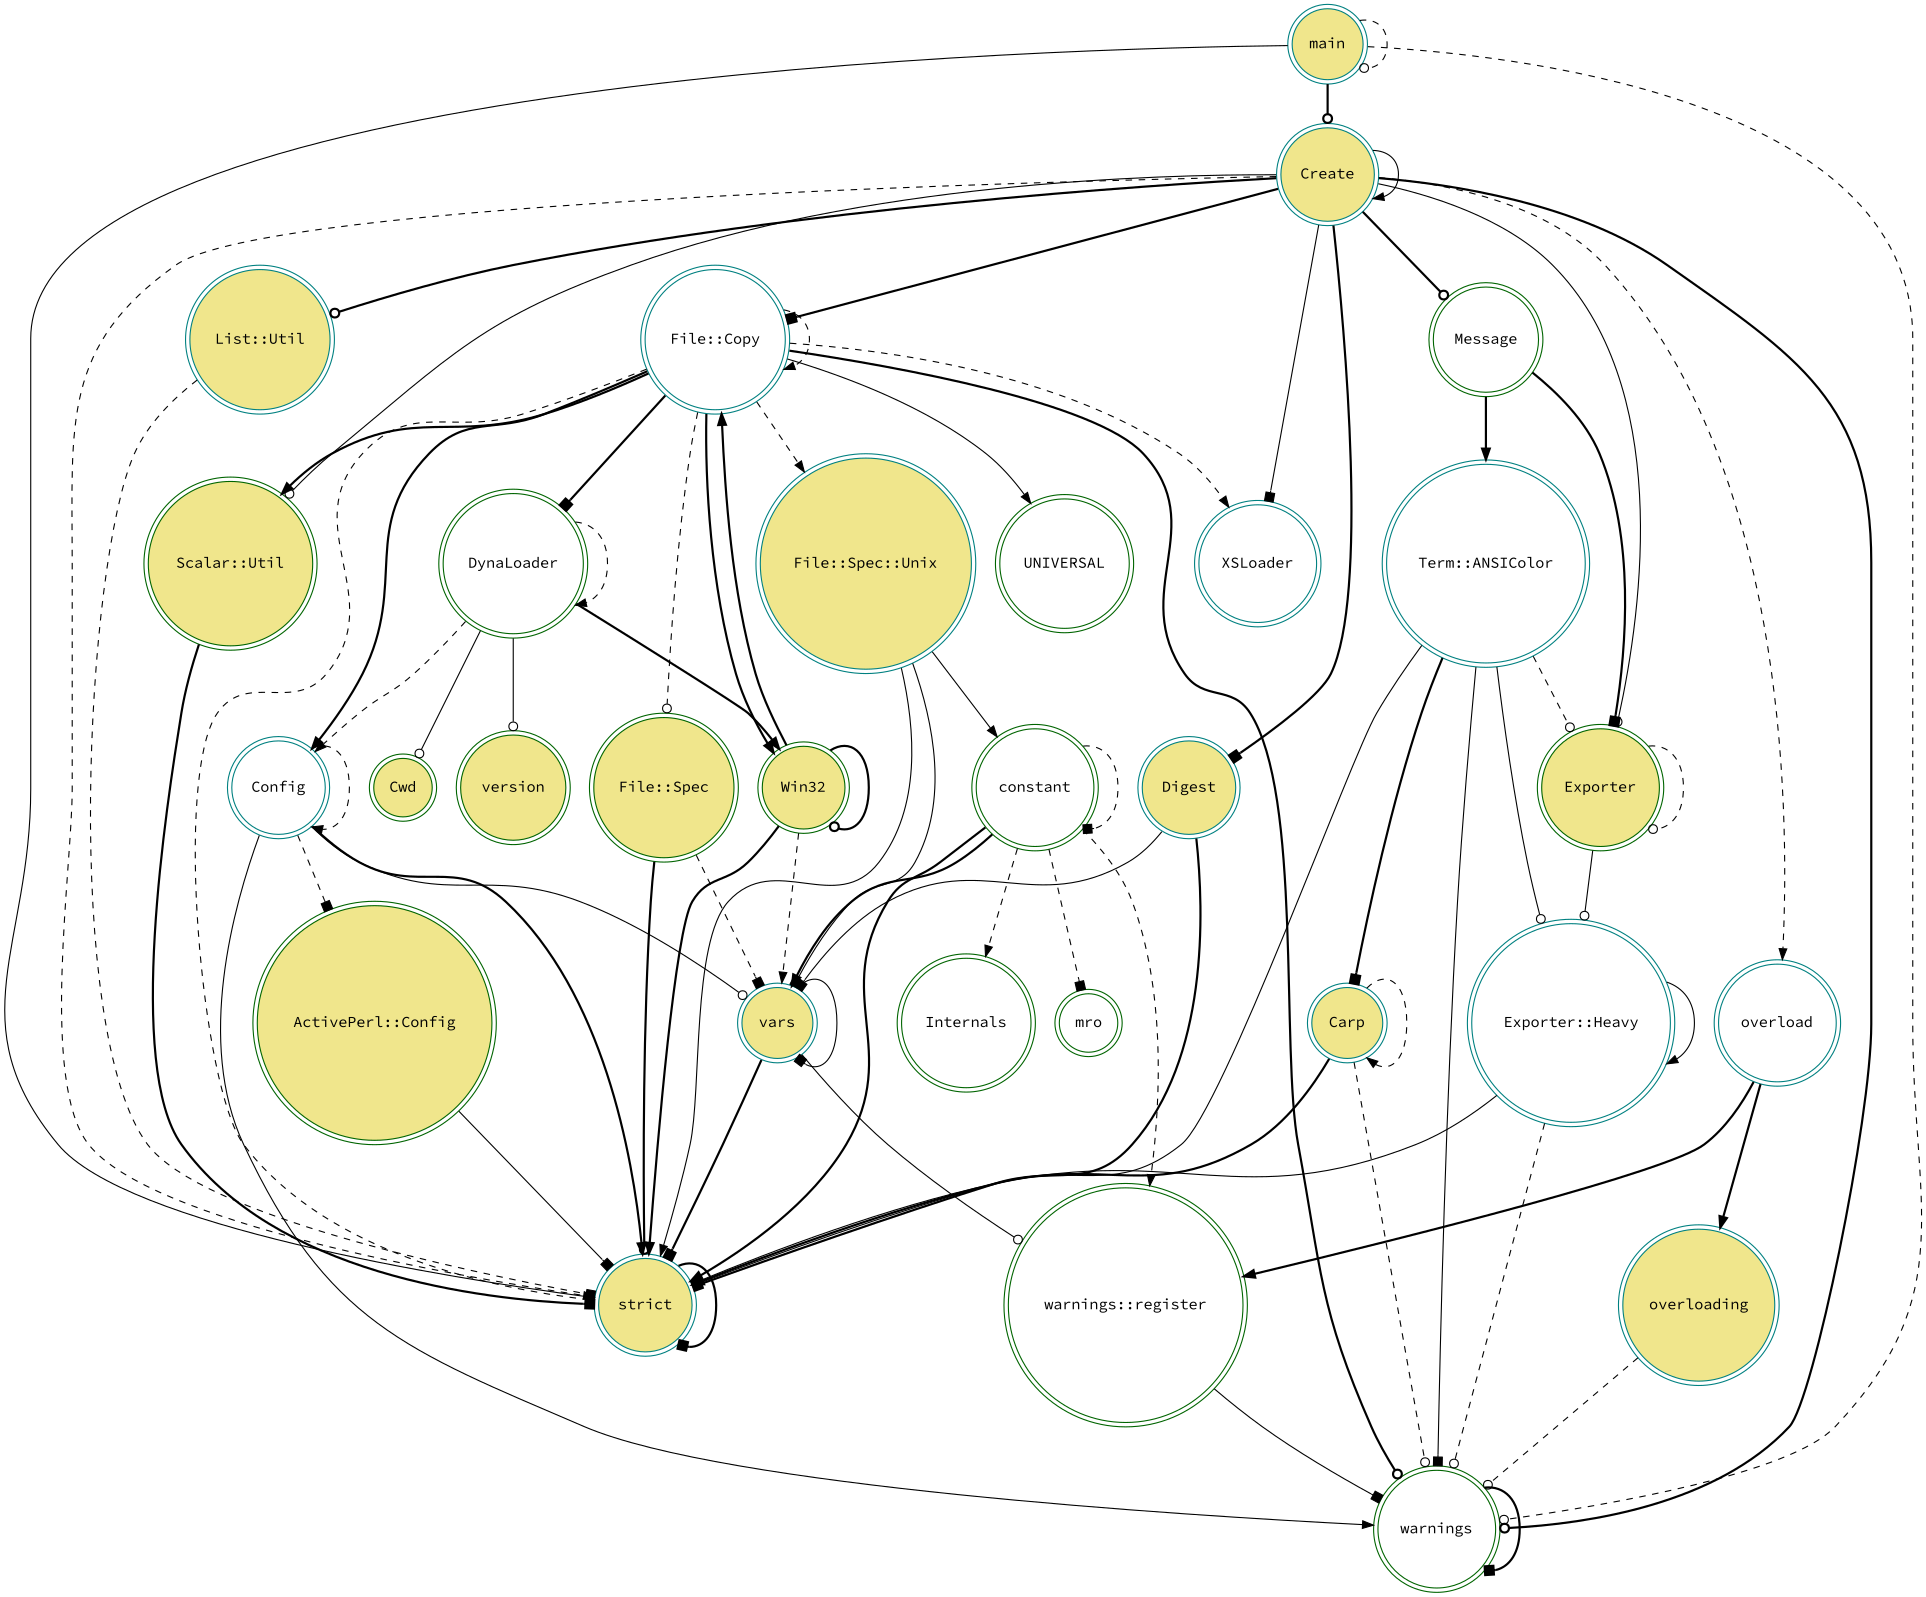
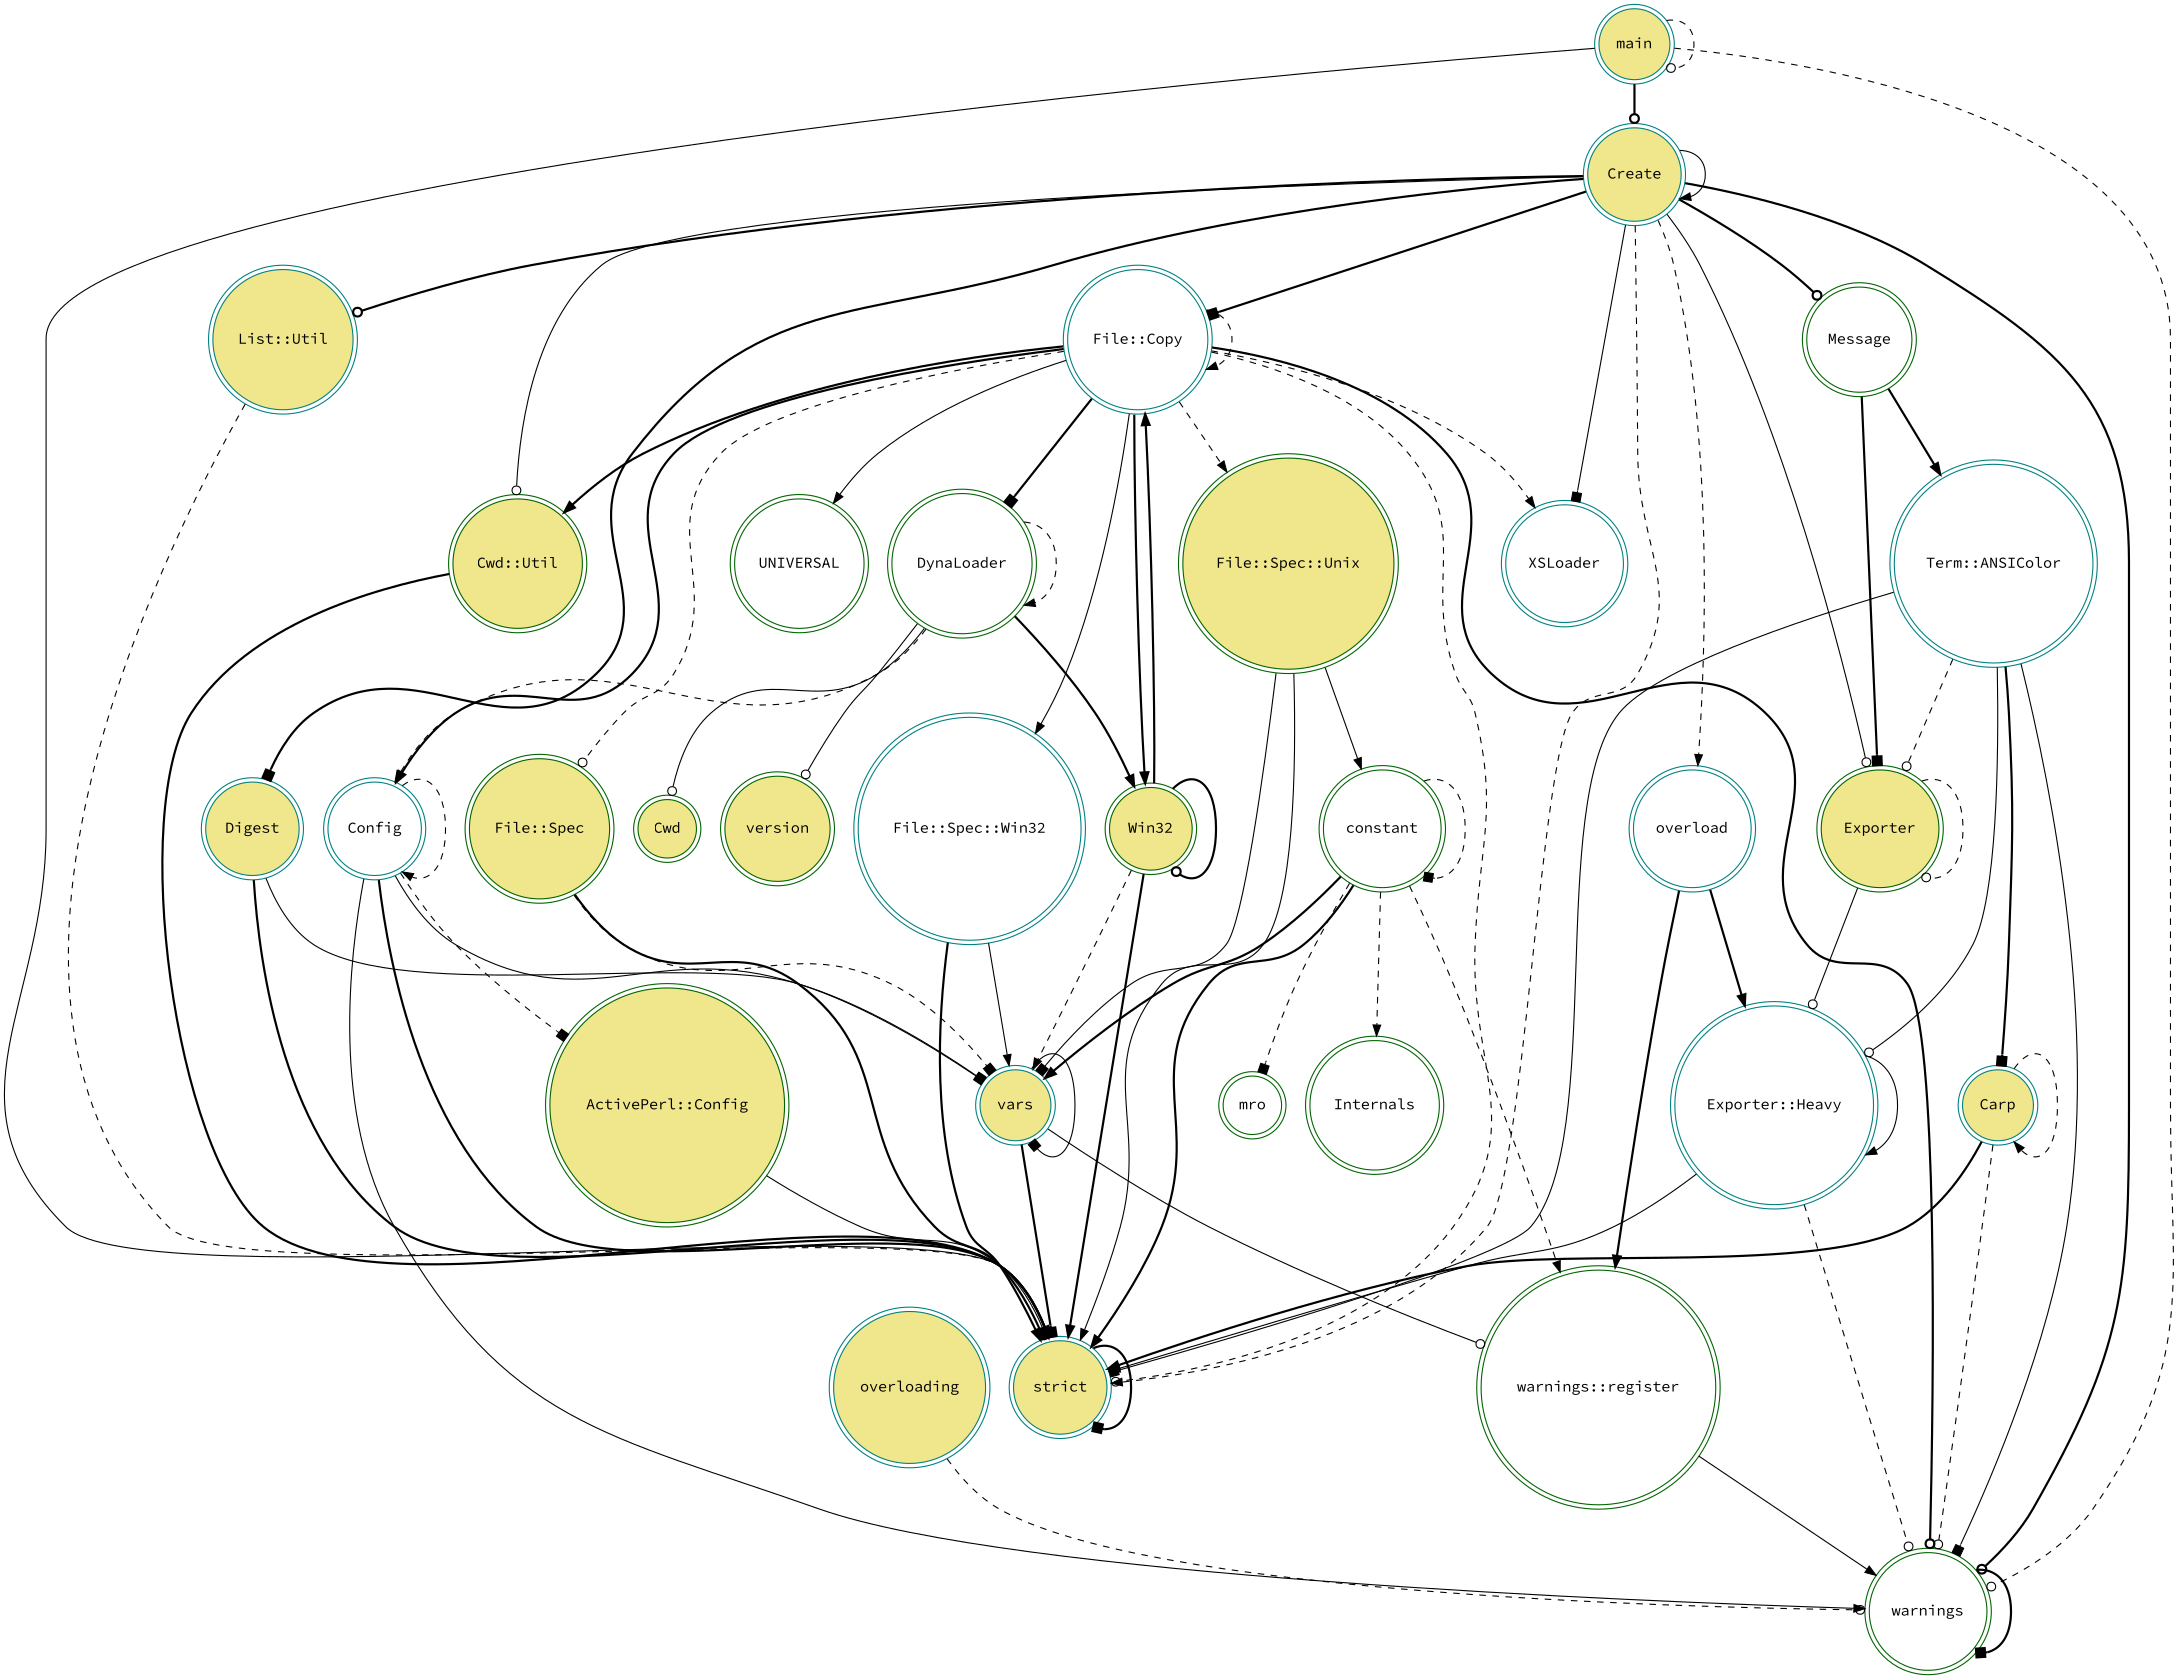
node "Scalar::Util": label "Scalar::Util" -> "Cwd::Util"
node "File::Spec::Unix": color teal -> darkgreen
node "File::Spec::Win32": added
edge "Config" -> "vars": arrowhead odot -> box
edge "overload" -> "overloading": now "overload" -> "Exporter::Heavy"
edge "warnings::register" -> "warnings": arrowhead box -> normal
